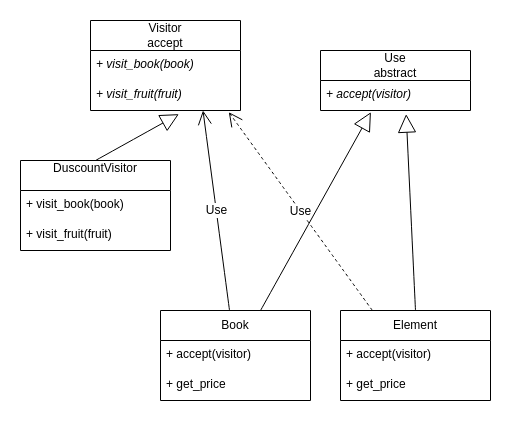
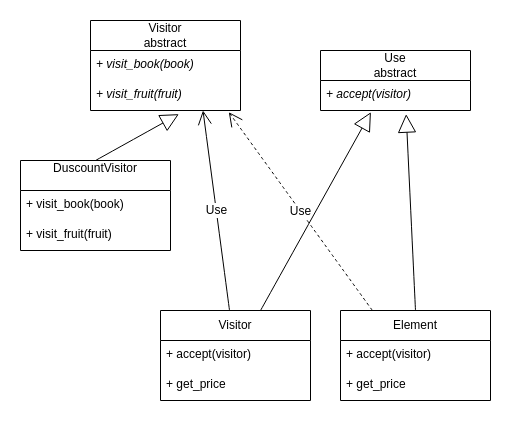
node "Visitor accept": label "Visitor accept" -> "Visitor abstract"
node "Book": label "Book" -> "Visitor"
